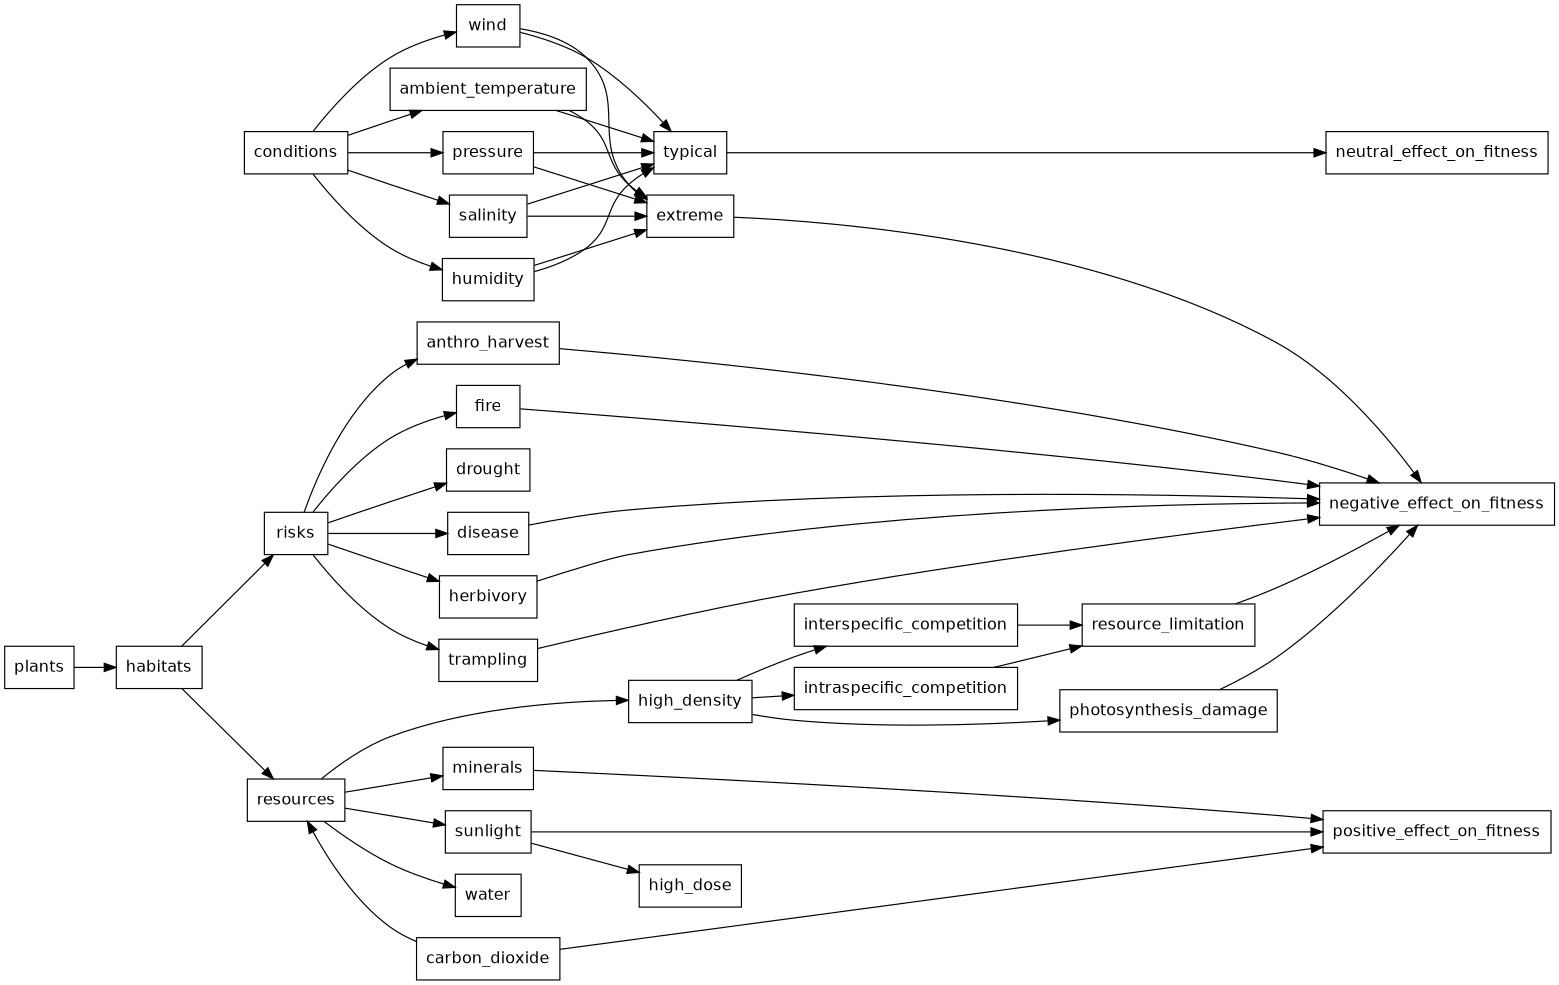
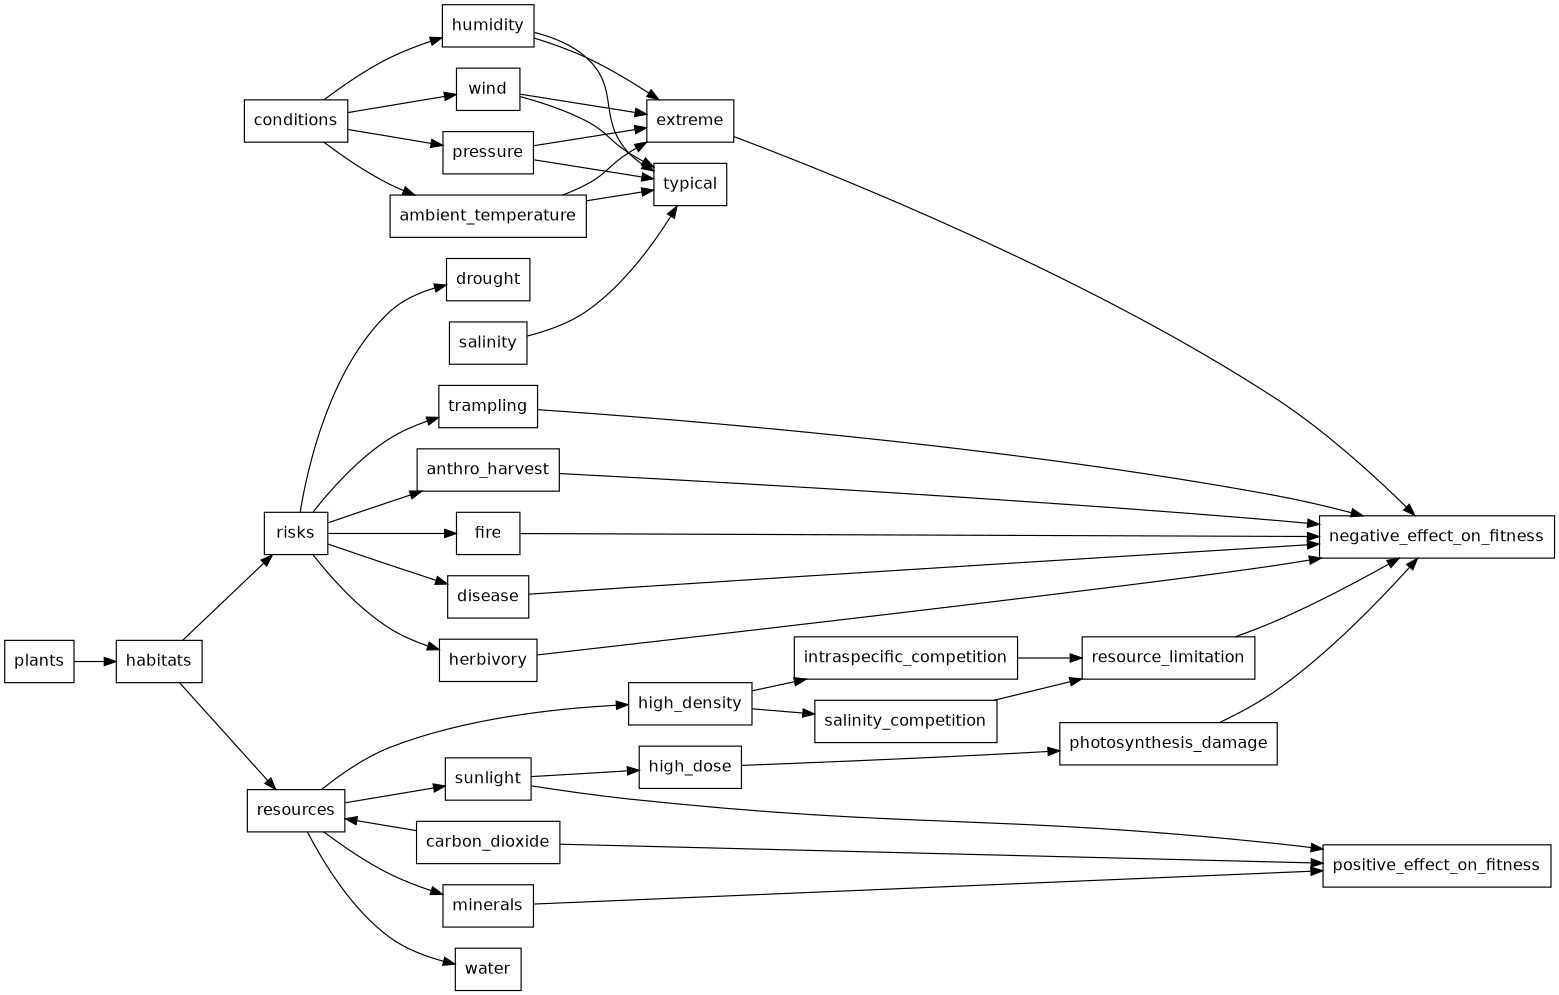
node "neutral_effect_on_fitness": removed
edge "conditions" -> "salinity": removed
edge "salinity" -> "extreme": removed
node "interspecific_competition": label "interspecific_competition" -> "salinity_competition"
edge "high_density" -> "photosynthesis_damage": now "high_dose" -> "photosynthesis_damage"
